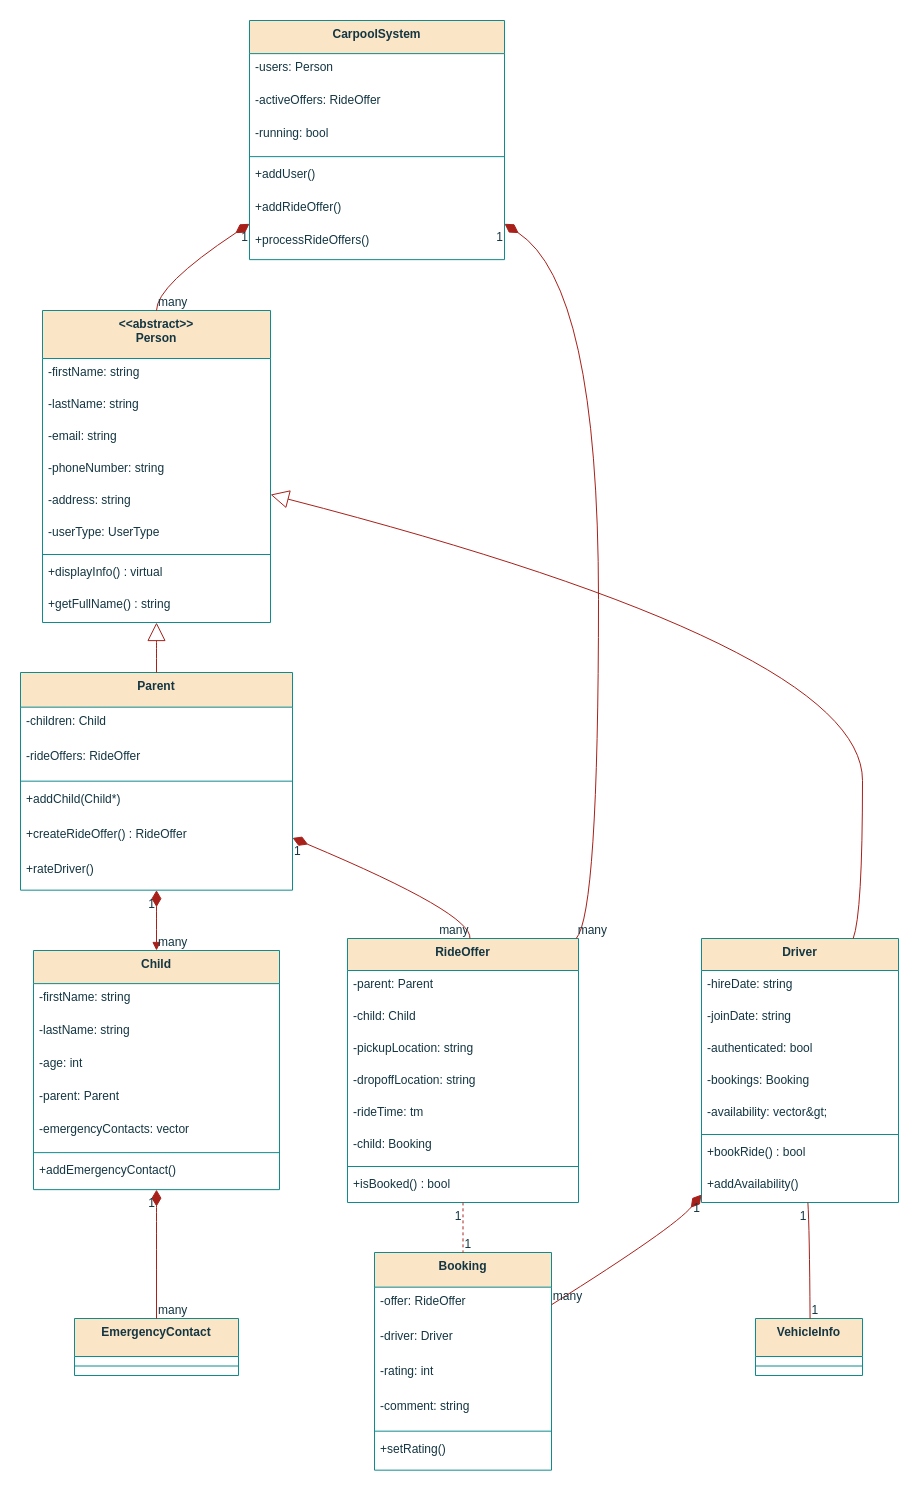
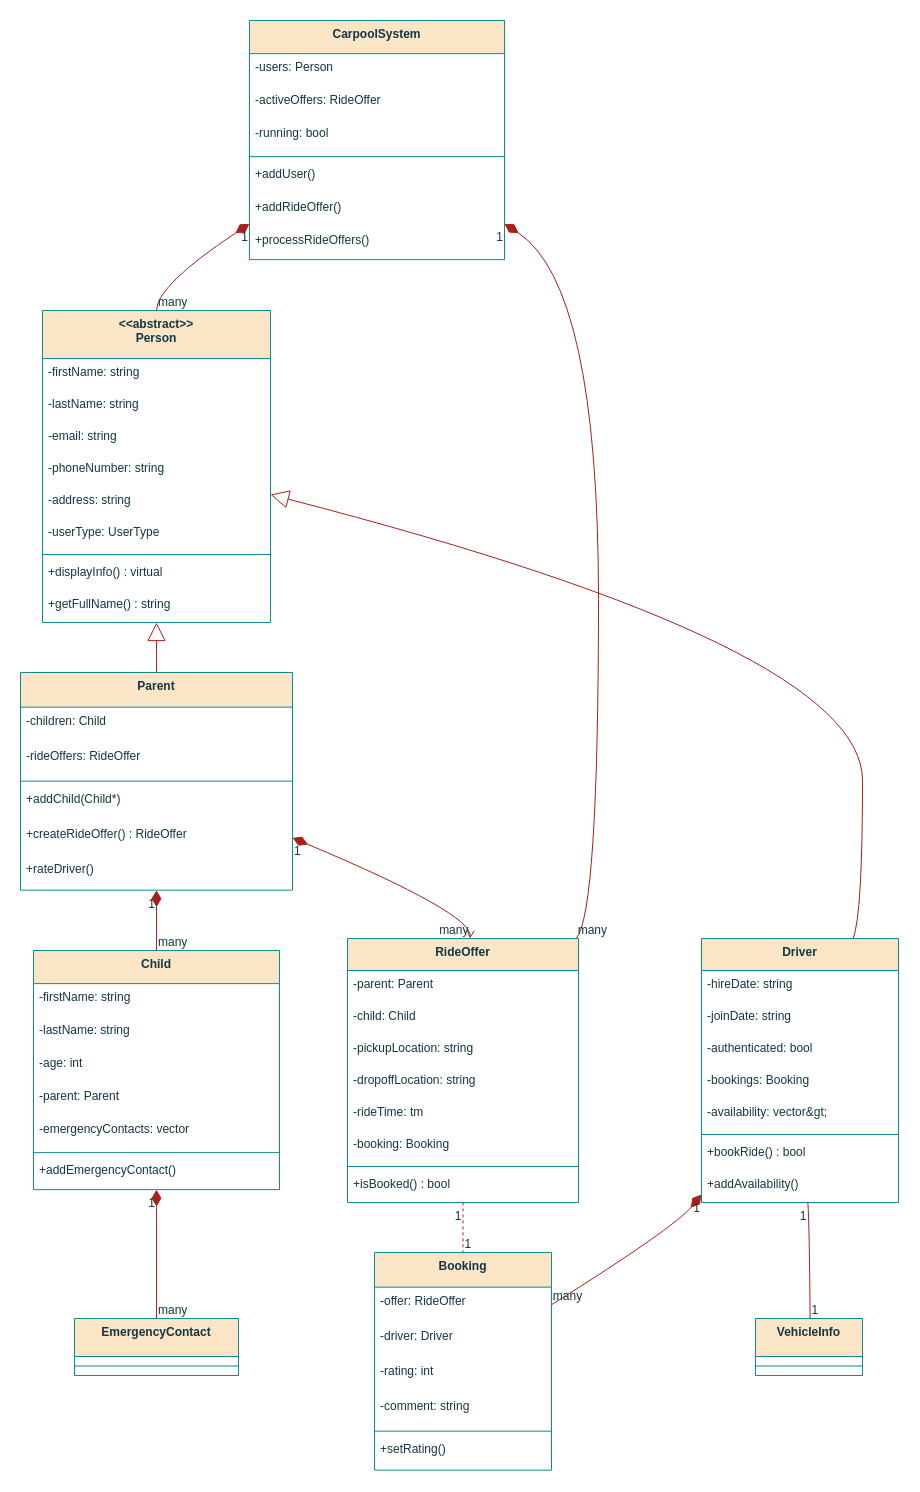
edge "RideOffer" -> "Parent": arrowhead none -> open
edge "Parent" -- "Child": arrowhead block -> none
node "-child: Booking": label "-child: Booking" -> "-booking: Booking"
